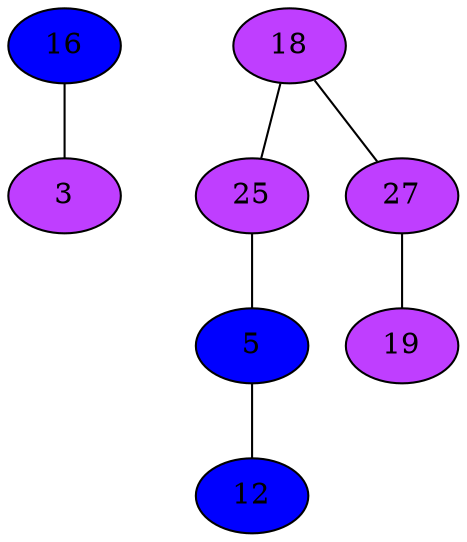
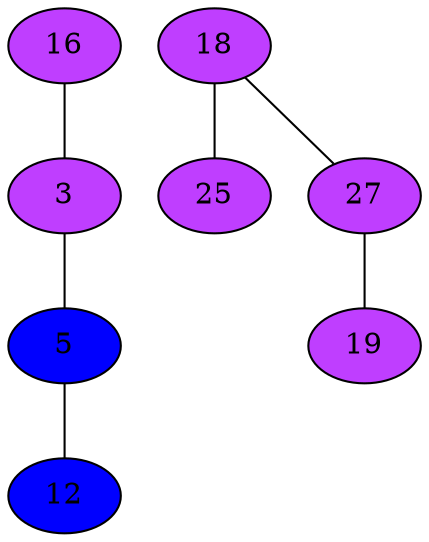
node "16": fillcolor blue1 -> darkorchid1
edge "25" -- "5": now "3" -- "5"
